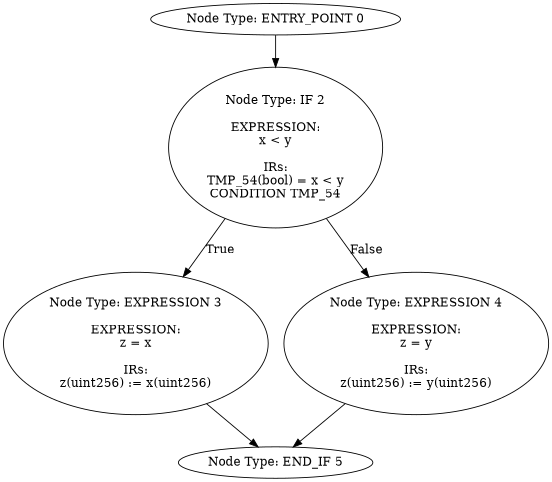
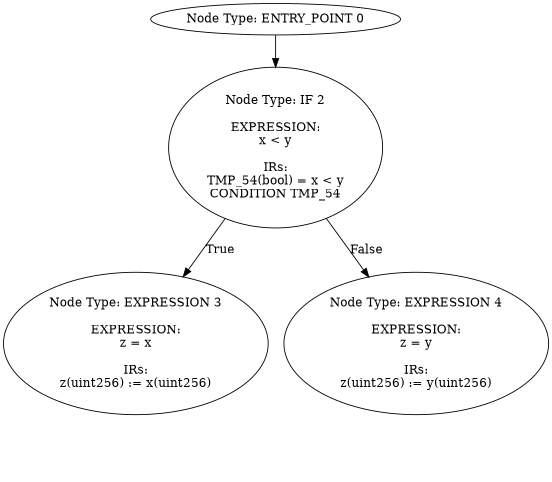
node "Node Type: END_IF 5": removed
